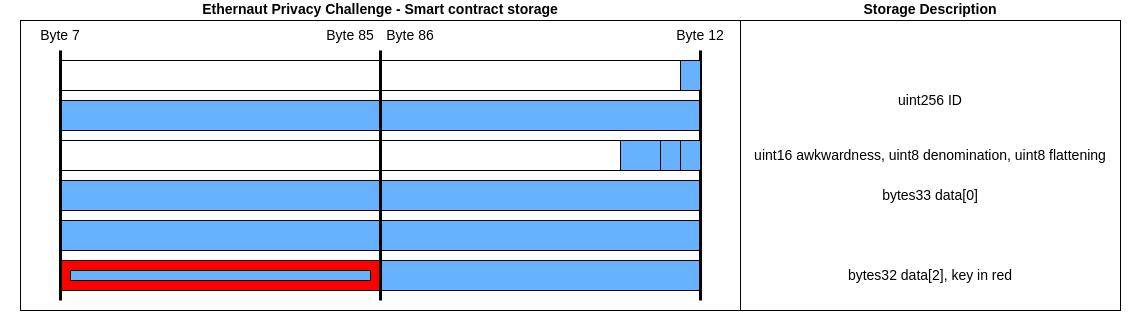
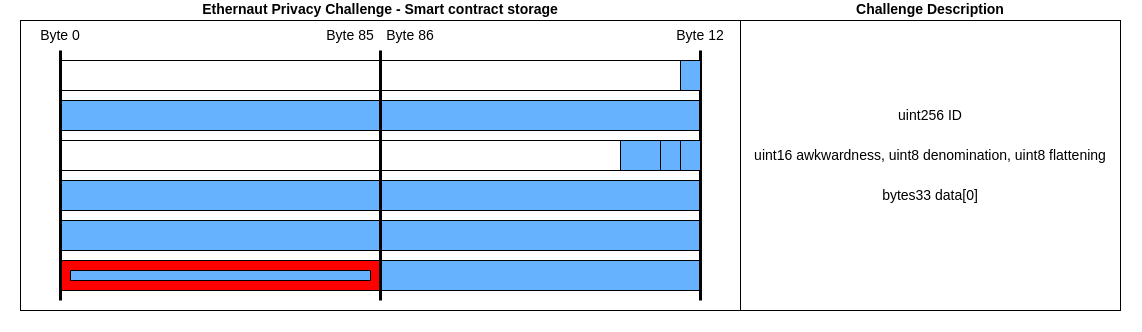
node "Storage Description": label "Storage Description" -> "Challenge Description"
node "Byte 7": label "Byte 7" -> "Byte 0"
node "uint256 ID": moved (931, 101) -> (931, 116)
node "bytes32 data[2], key in red": removed
